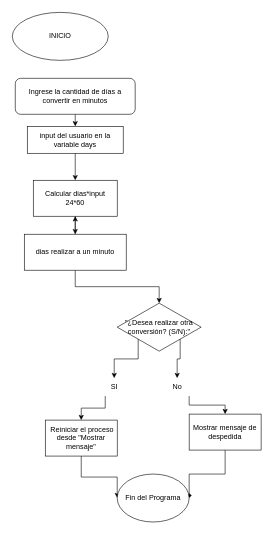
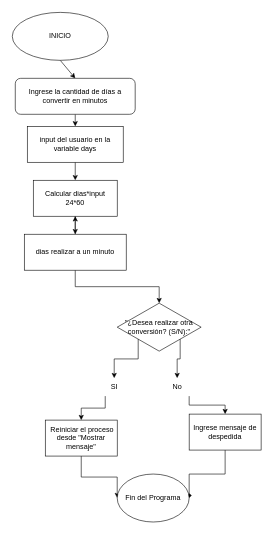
edge "INICIO" -> "Ingrese la cantidad de días a convertir en minutos": added
node "input del usuario en la variable days": size 96x27 -> 96x36
node "Mostrar mensaje de despedida": label "Mostrar mensaje de despedida" -> "Ingrese mensaje de despedida"
